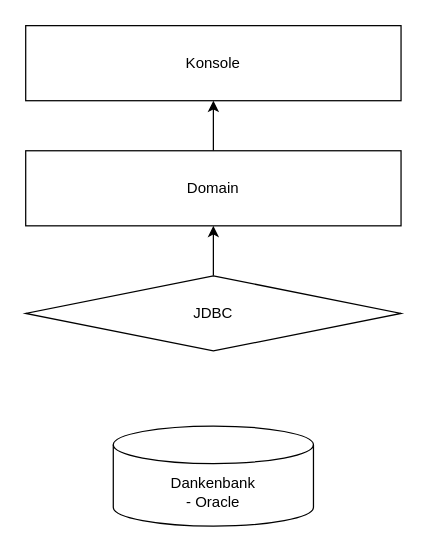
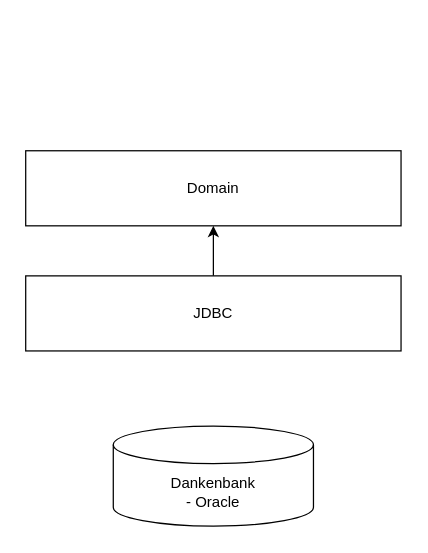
node "Konsole": removed
edge "Domain" -> "Konsole": removed
node "JDBC": shape diamond -> rectangle
